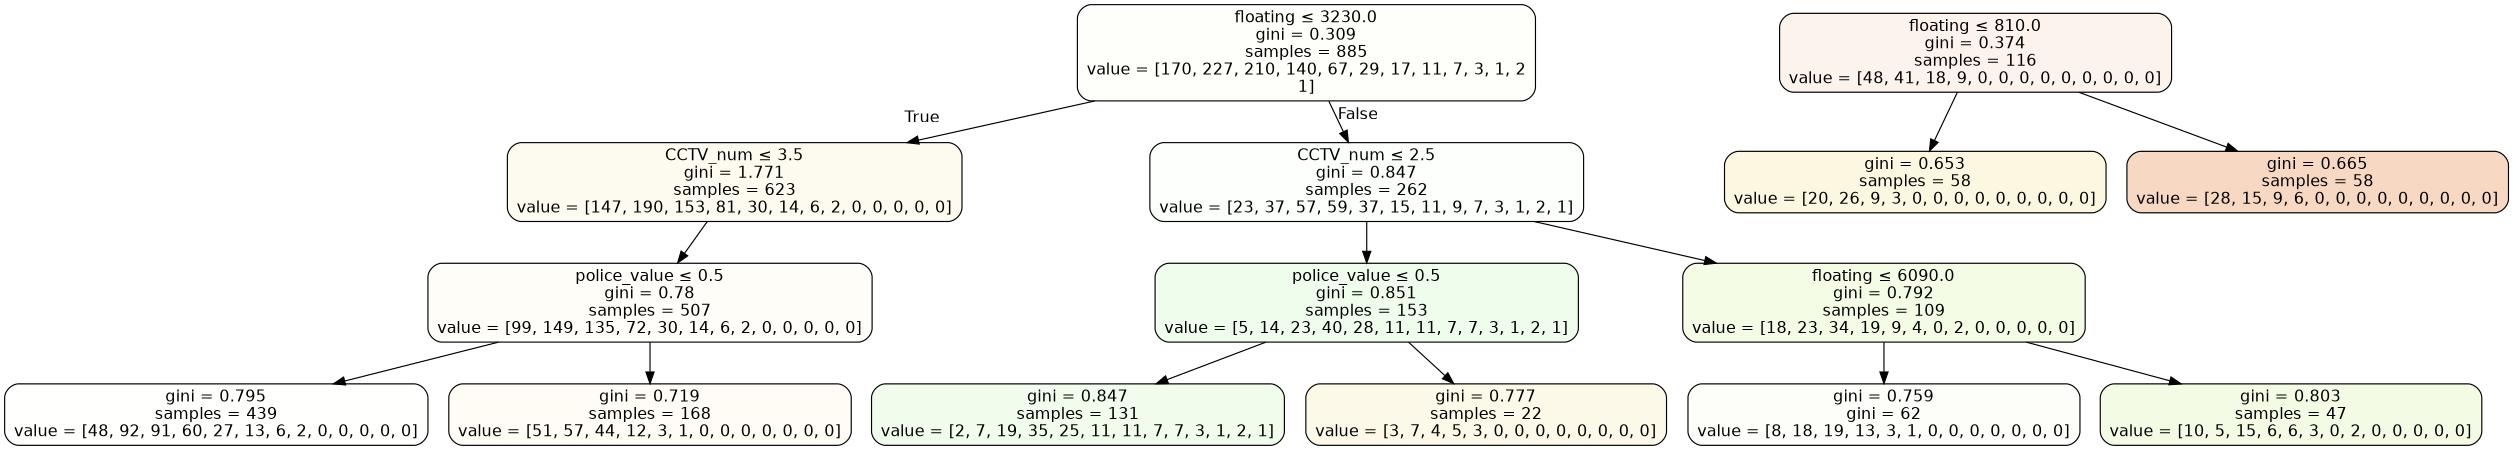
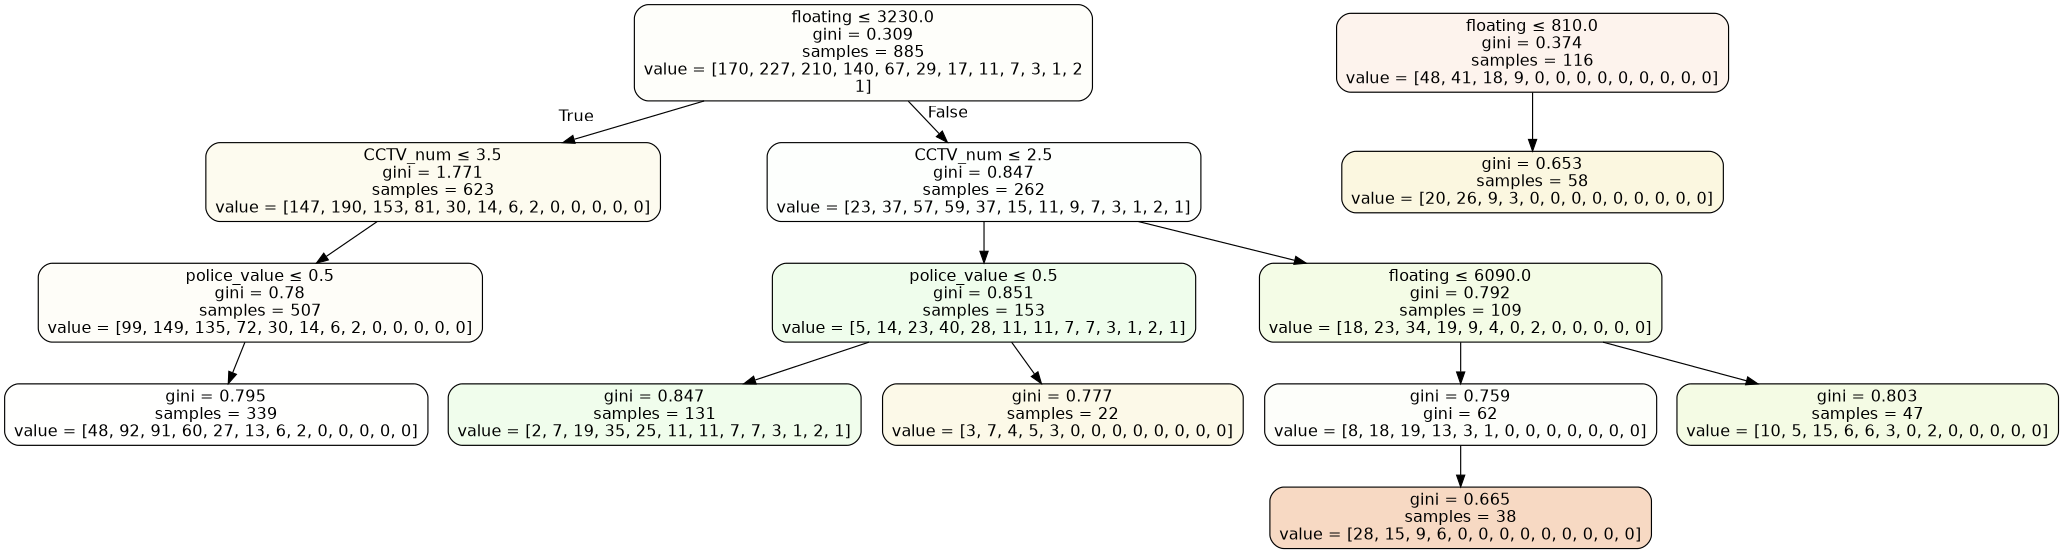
edge "floating ≤ 810.0" -> "gini = 0.665": now "gini = 0.759" -> "gini = 0.665"
node "gini = 0.665": text "samples = 58" -> "samples = 38"
node "gini = 0.795": text "samples = 439" -> "samples = 339"
node "gini = 0.719": removed
